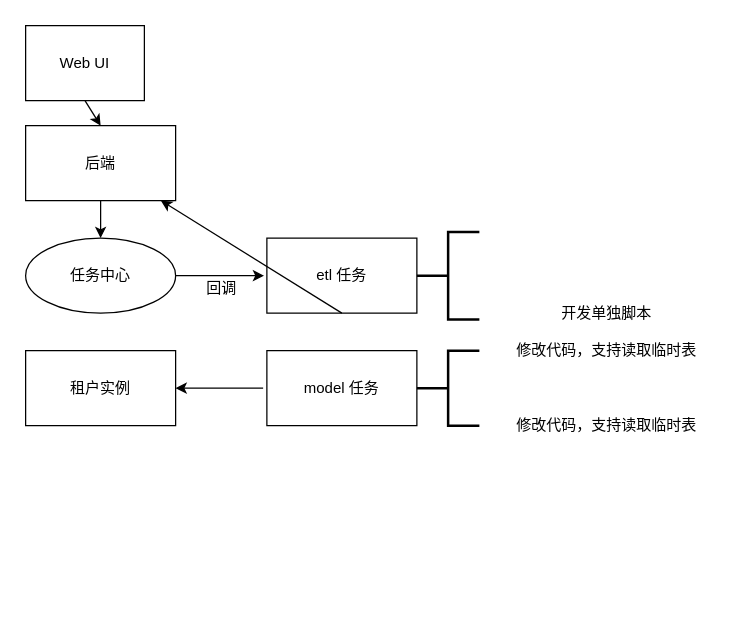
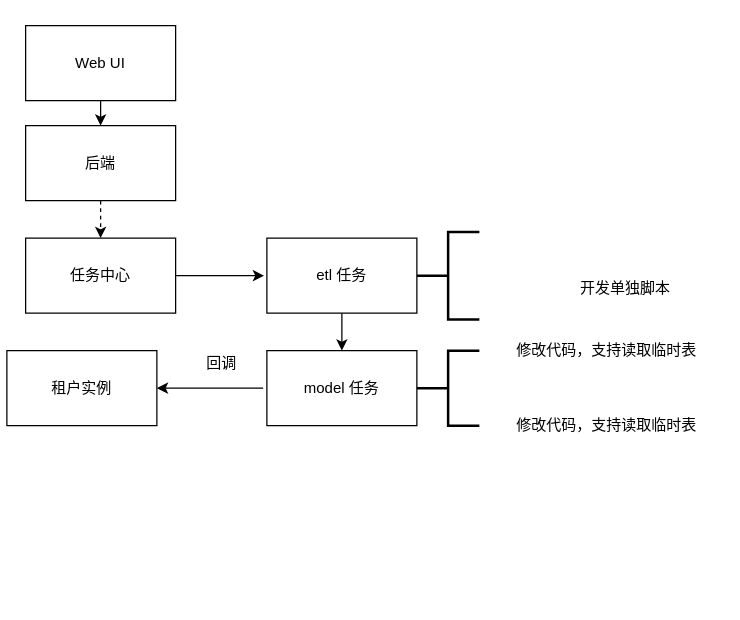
node "Web UI": size 119x75 -> 150x75
edge "后端" -> "任务中心": style solid -> dashed
edge "etl 任务" -> "后端": now "etl 任务" -> "model 任务"
node "任务中心": shape ellipse -> rectangle
node "回调": moved (222, 288) -> (222, 363)
node "开发单独脚本": moved (607, 313) -> (626, 288)
node "租户实例": moved (101, 388) -> (82, 388)
